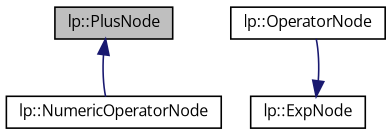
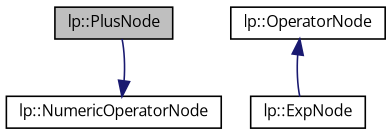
edge "lp::OperatorNode" -> "lp::ExpNode": reversed
edge "lp::NumericOperatorNode" -> "lp::PlusNode": reversed
